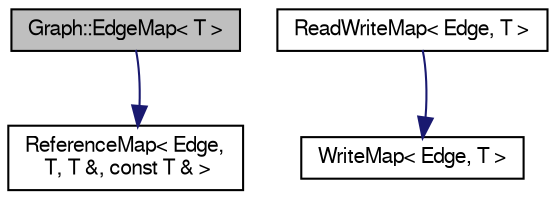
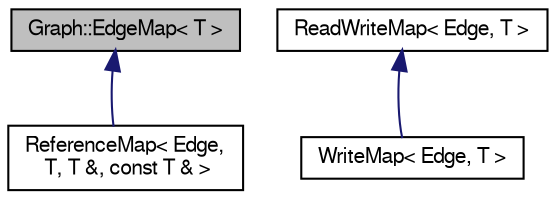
edge "Graph::EdgeMap< T >" -> "ReferenceMap< Edge, T, T &, const T & >": reversed
edge "ReadWriteMap< Edge, T >" -> "WriteMap< Edge, T >": reversed
